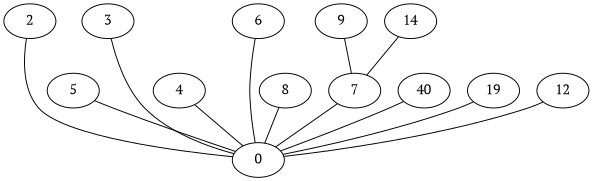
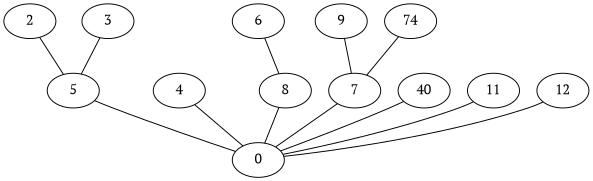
node "14": label "14" -> "74"
edge "6" -- "0": now "6" -- "8"
node "19": label "19" -> "11"
edge "3" -- "0": now "3" -- "5"
edge "2" -- "0": now "2" -- "5"
